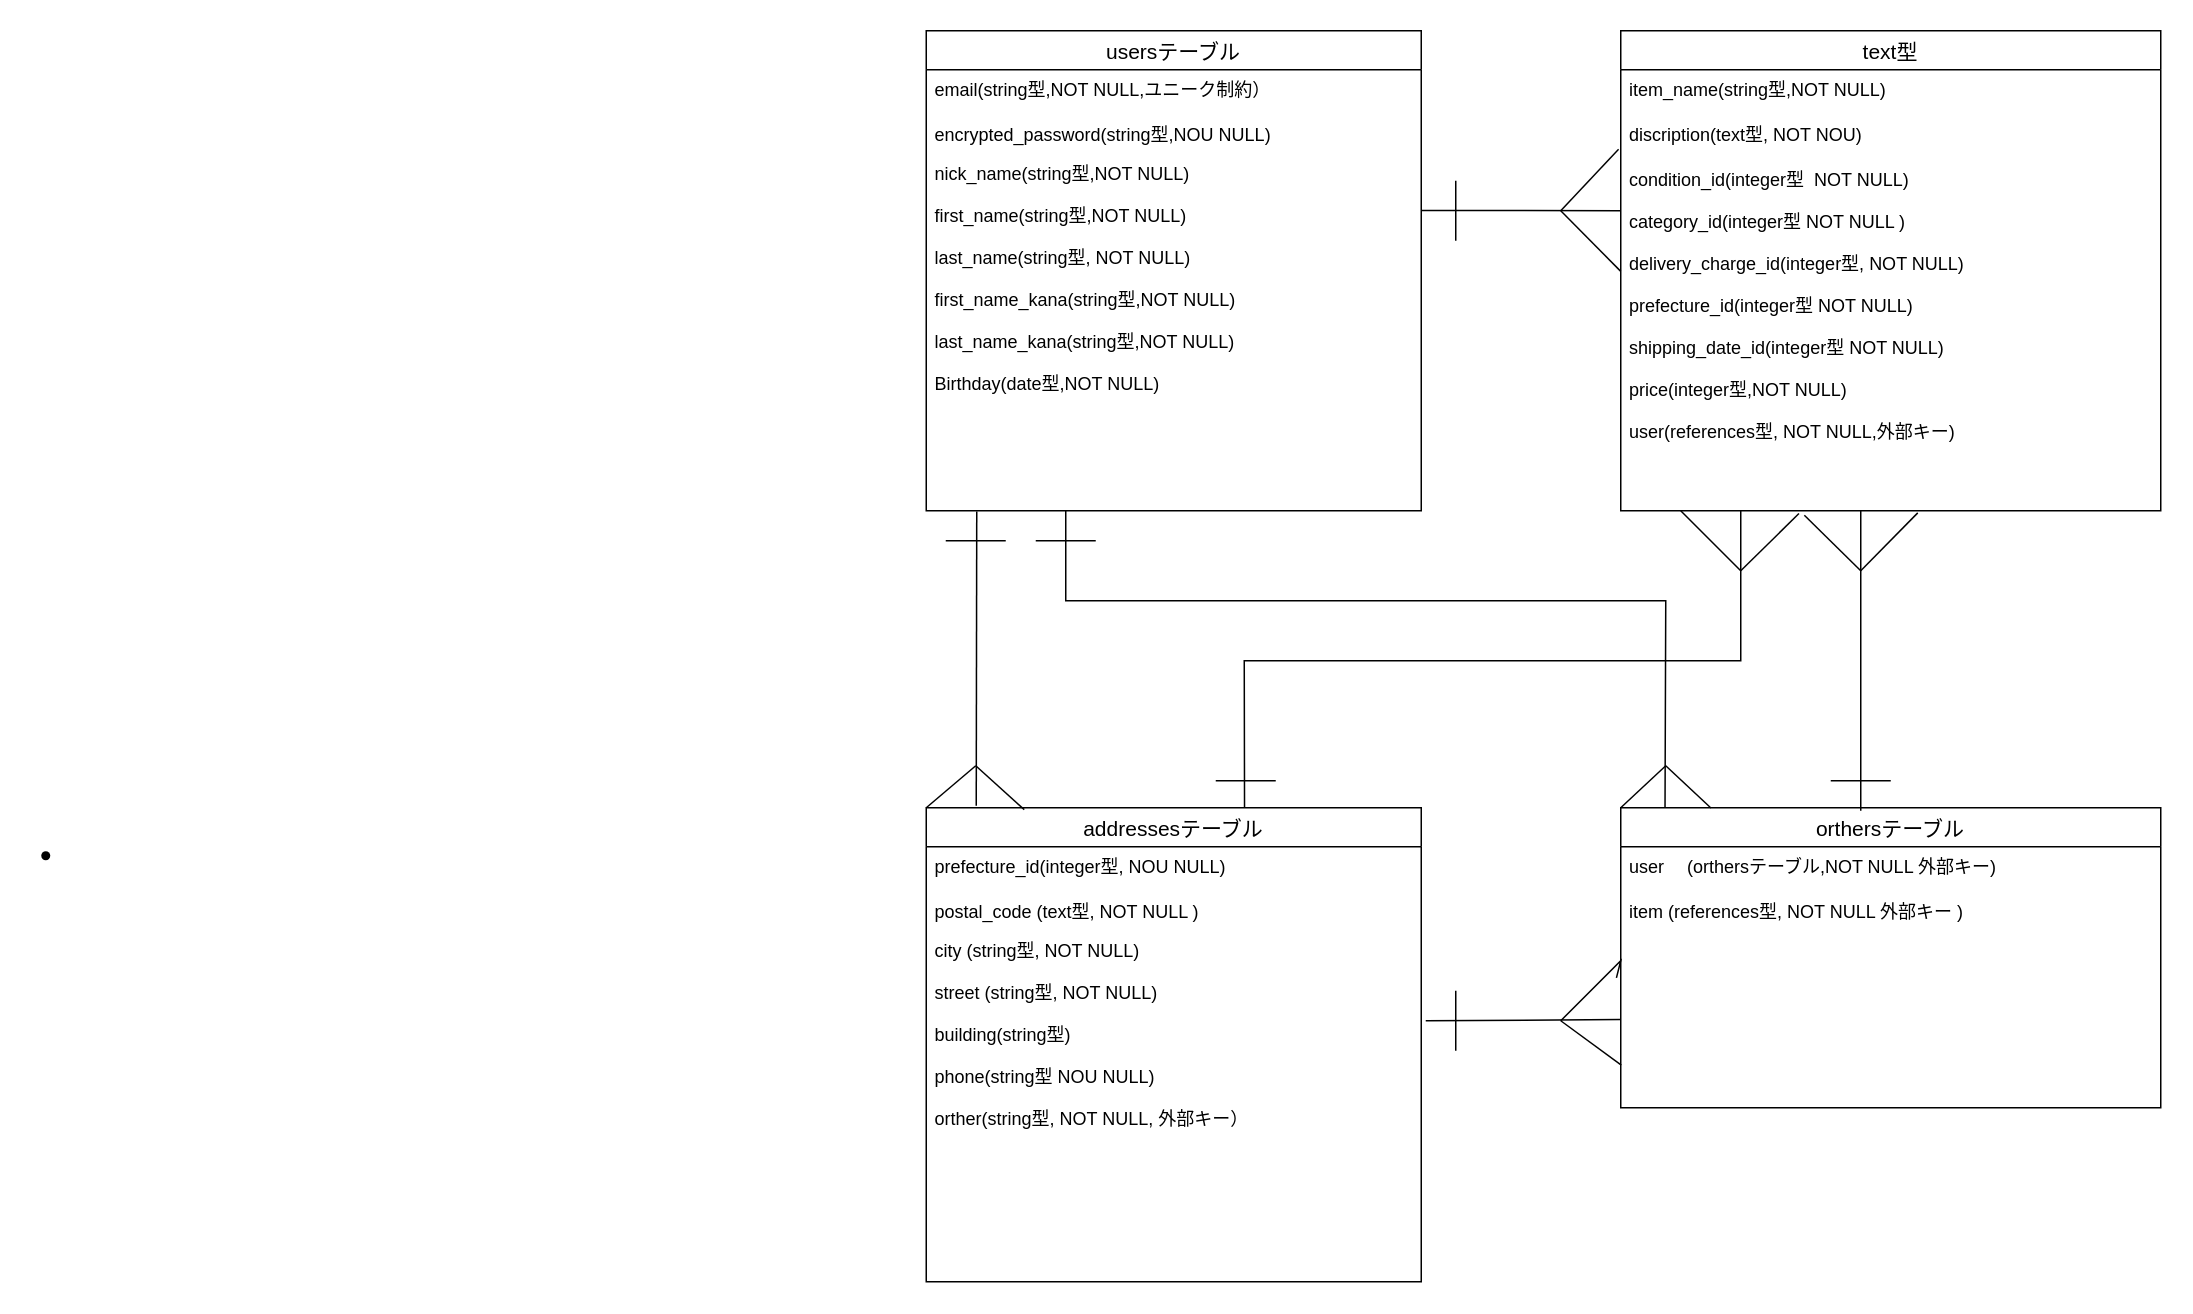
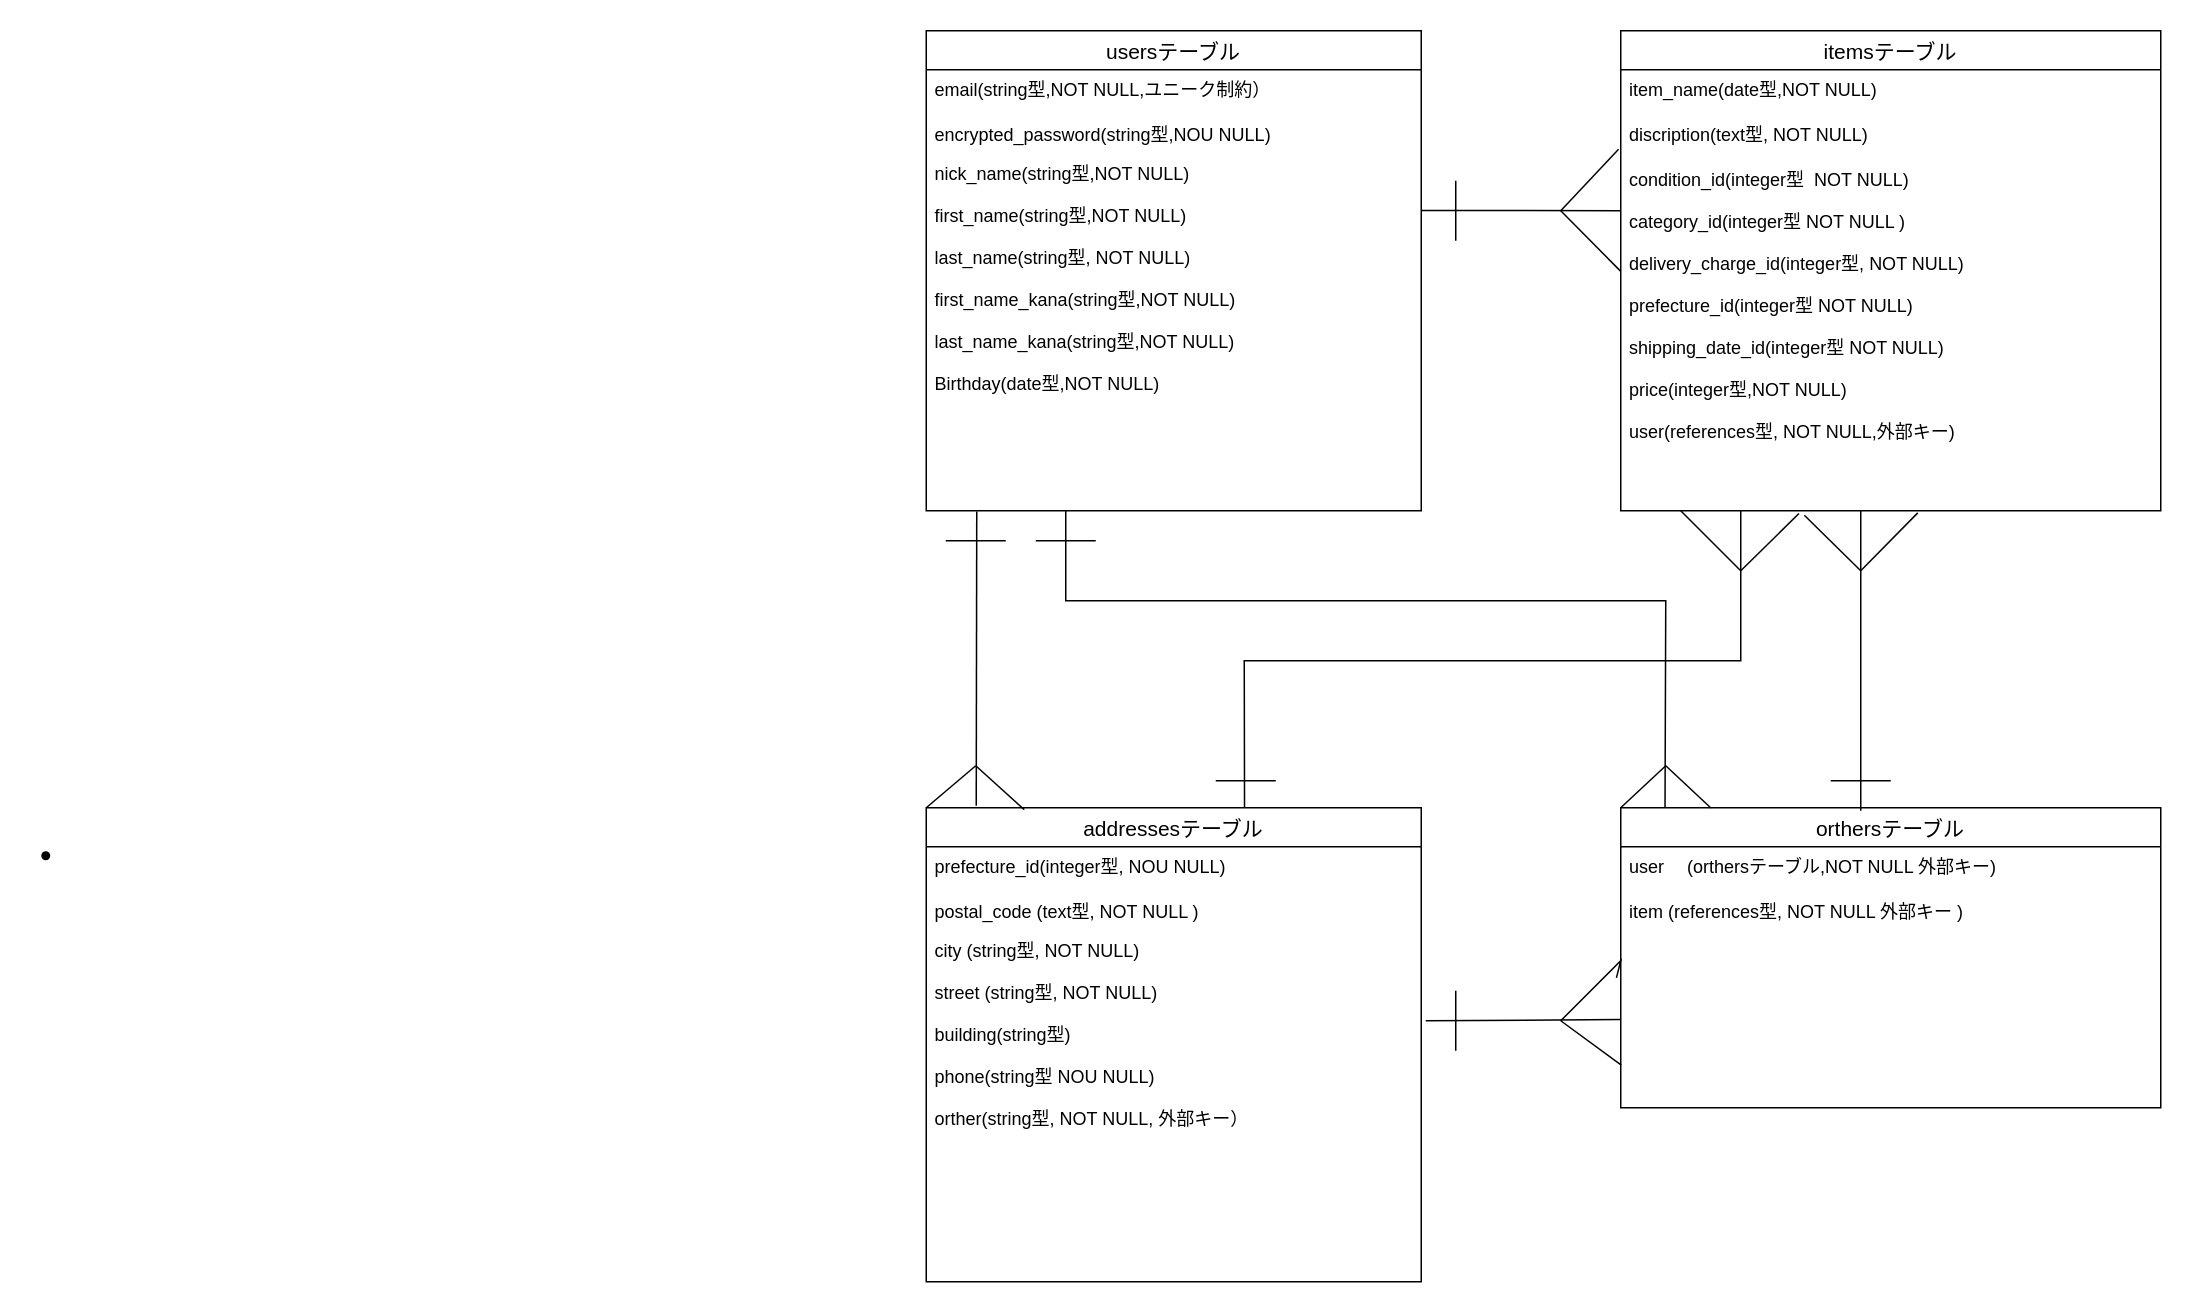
node "text型": label "text型" -> "itemsテーブル"
node "item_name(string型,NOT NULL)": label "item_name(string型,NOT NULL)" -> "item_name(date型,NOT NULL)"
node "discription(text型, NOT NOU)": label "discription(text型, NOT NOU)" -> "discription(text型, NOT NULL)"
